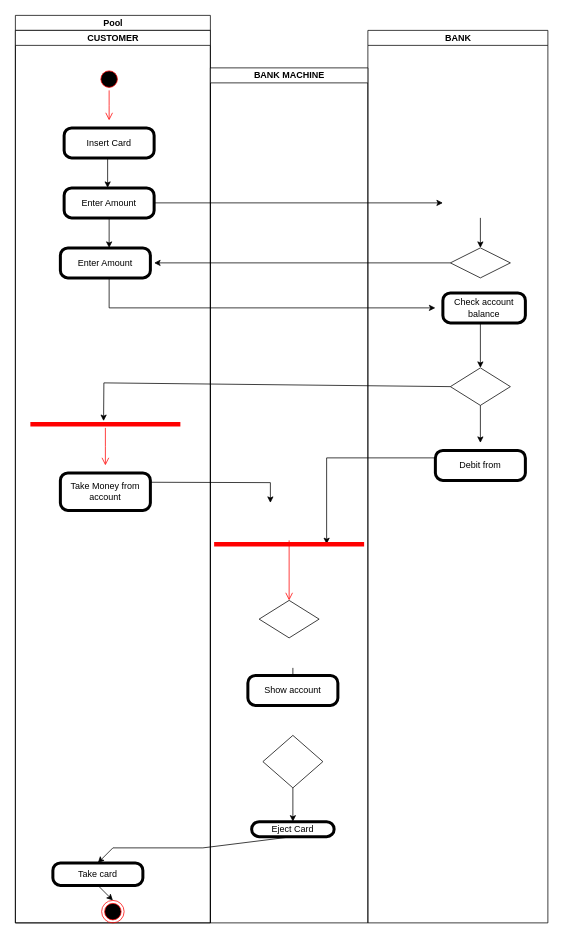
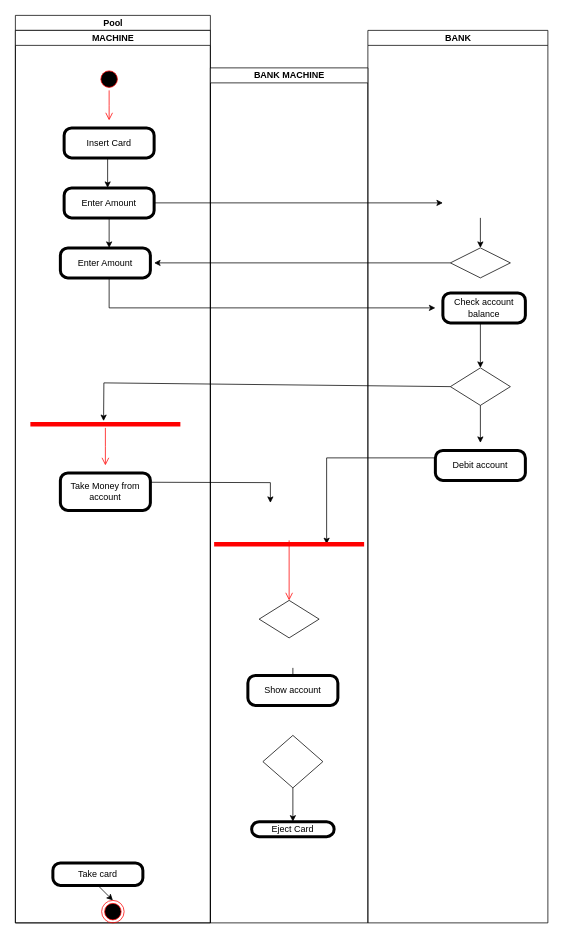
node "CUSTOMER": label "CUSTOMER" -> "MACHINE"
node "Debit from": label "Debit from" -> "Debit account"
edge "Eject Card" -> "Take card": removed
